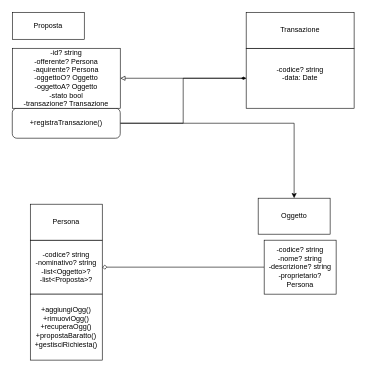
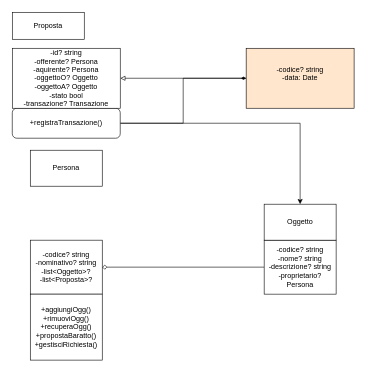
node "Transazione": removed
node "-codice? string -data: Date": fillcolor #ffffff -> #ffe6cc
node "Oggetto": moved (294, 216) -> (300, 222)
node "Persona": moved (66, 222) -> (66, 168)
